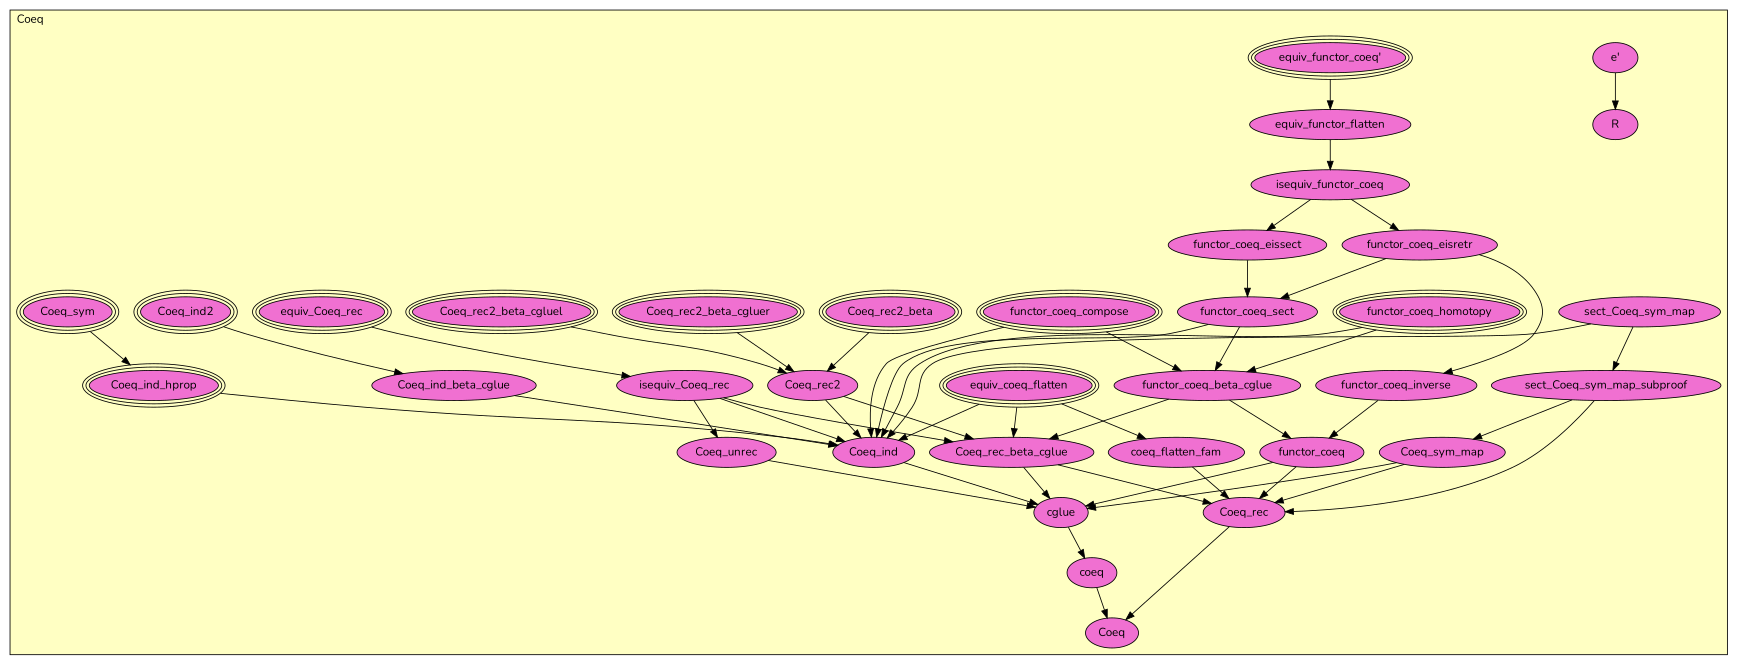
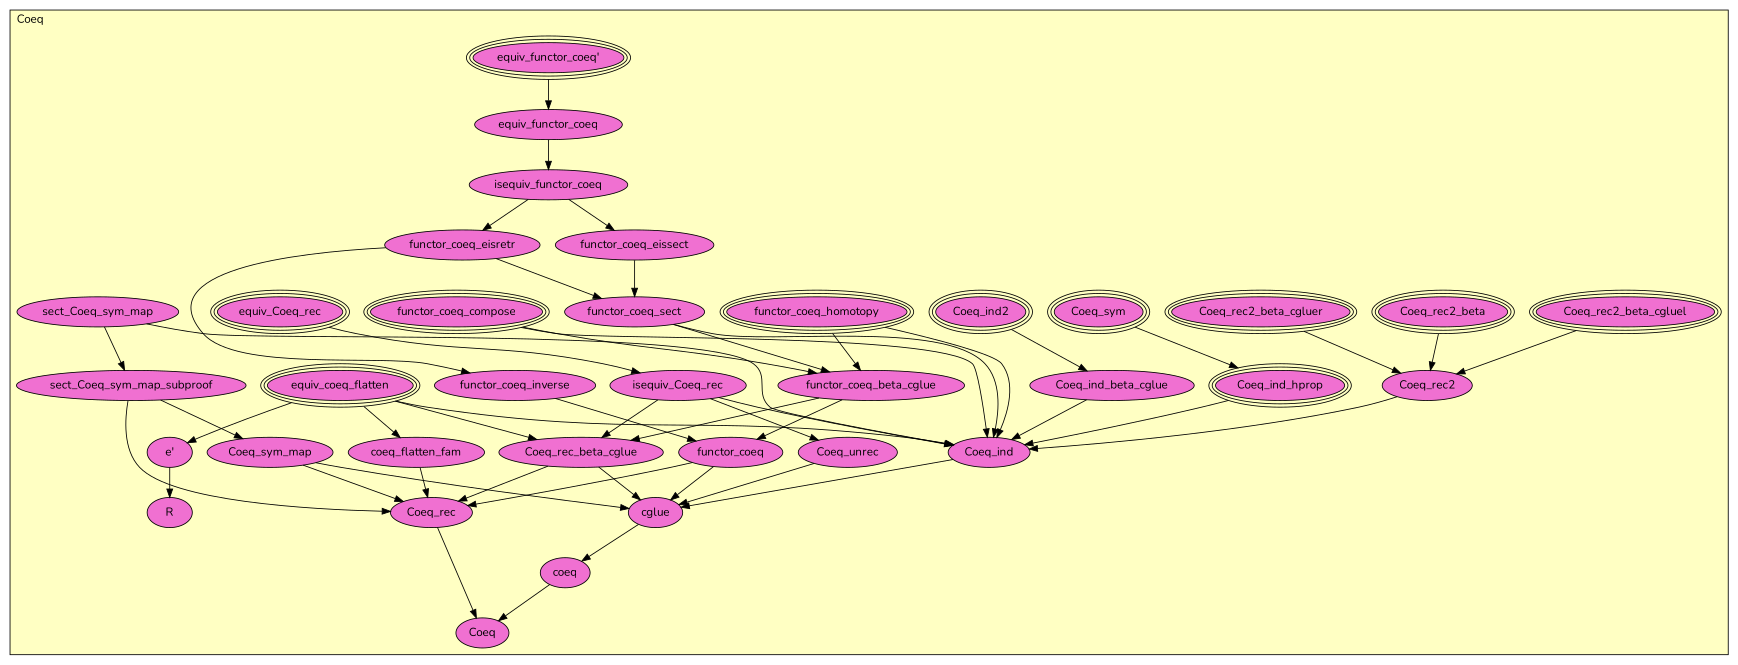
node "equiv_functor_flatten": label "equiv_functor_flatten" -> "equiv_functor_coeq"
edge "Coeq_rec2" -> "Coeq_rec_beta_cglue": removed
edge "equiv_coeq_flatten" -> "e'": added
